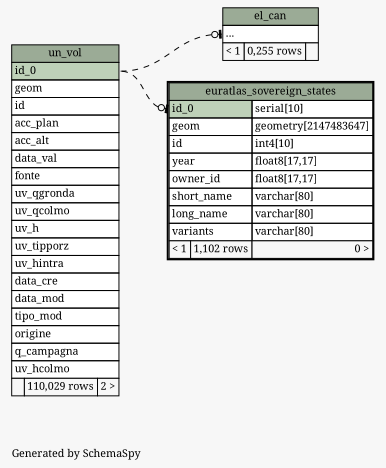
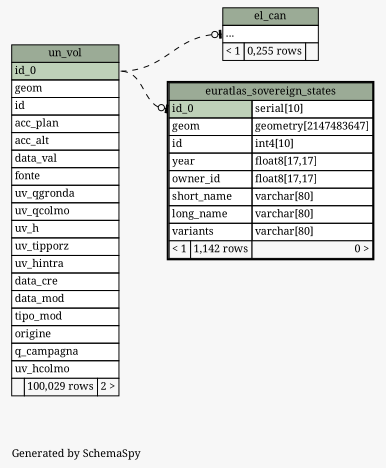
node "euratlas_sovereign_states": text "1,102 rows" -> "1,142 rows"
node "un_vol": text "110,029 rows" -> "100,029 rows"
